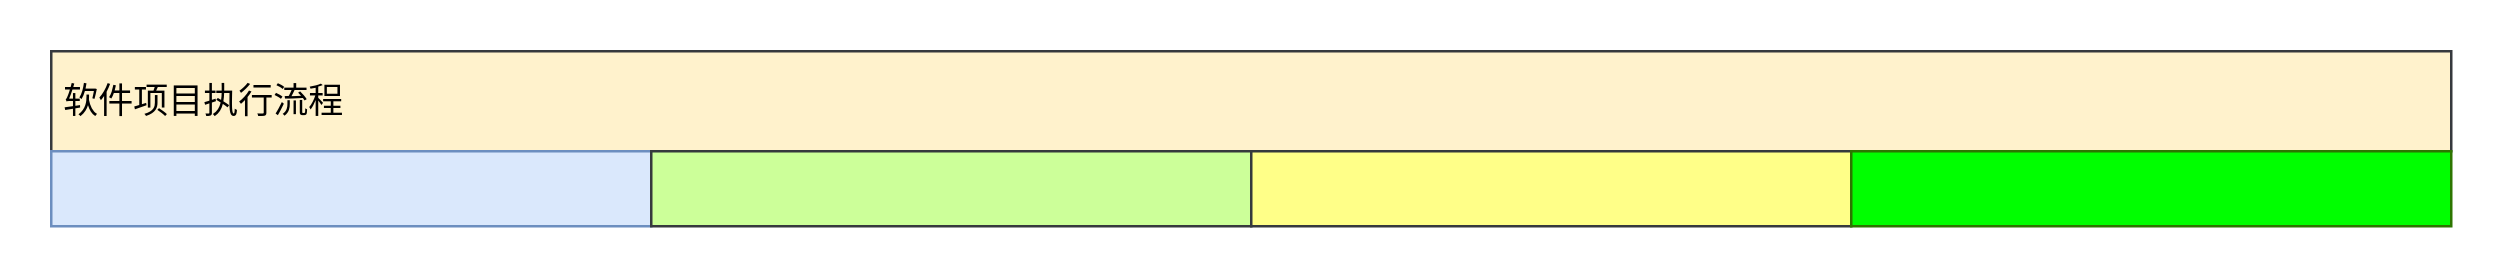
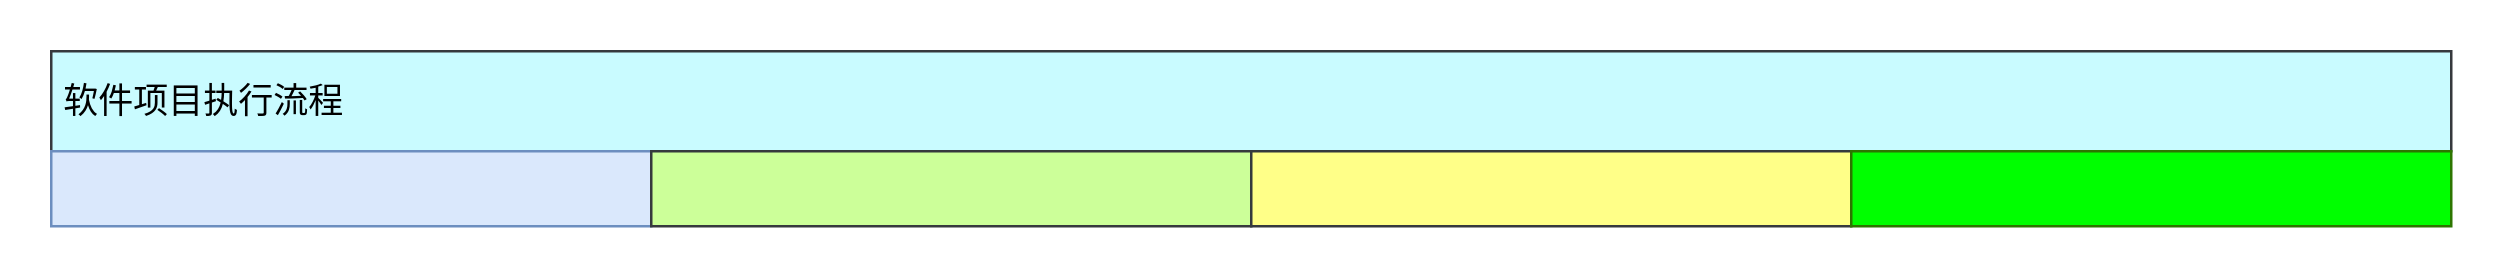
node "软件项目执行流程": fillcolor #fff2cc -> #c9fbff
